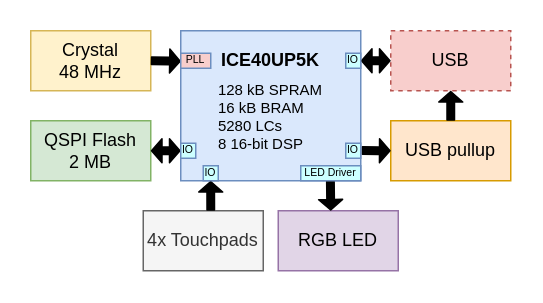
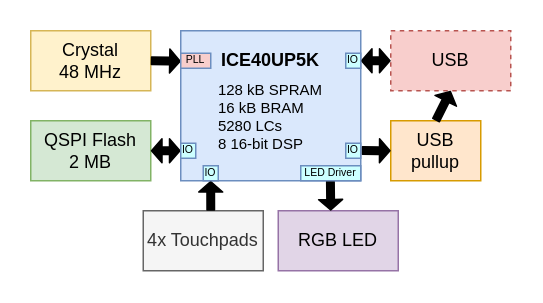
node "USB pullup": size 120x60 -> 90x60
